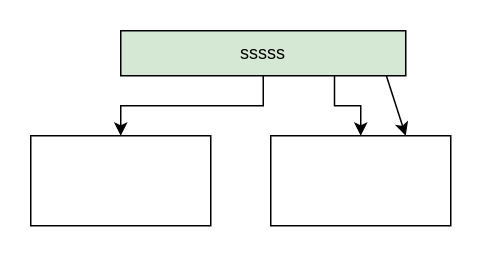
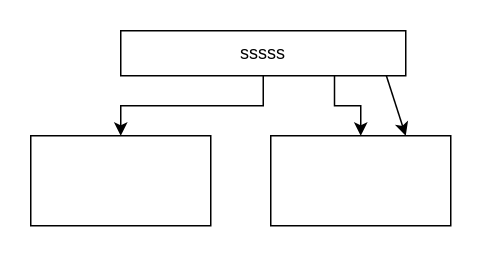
node "sssss": fillcolor #d5e8d4 -> #ffffff
